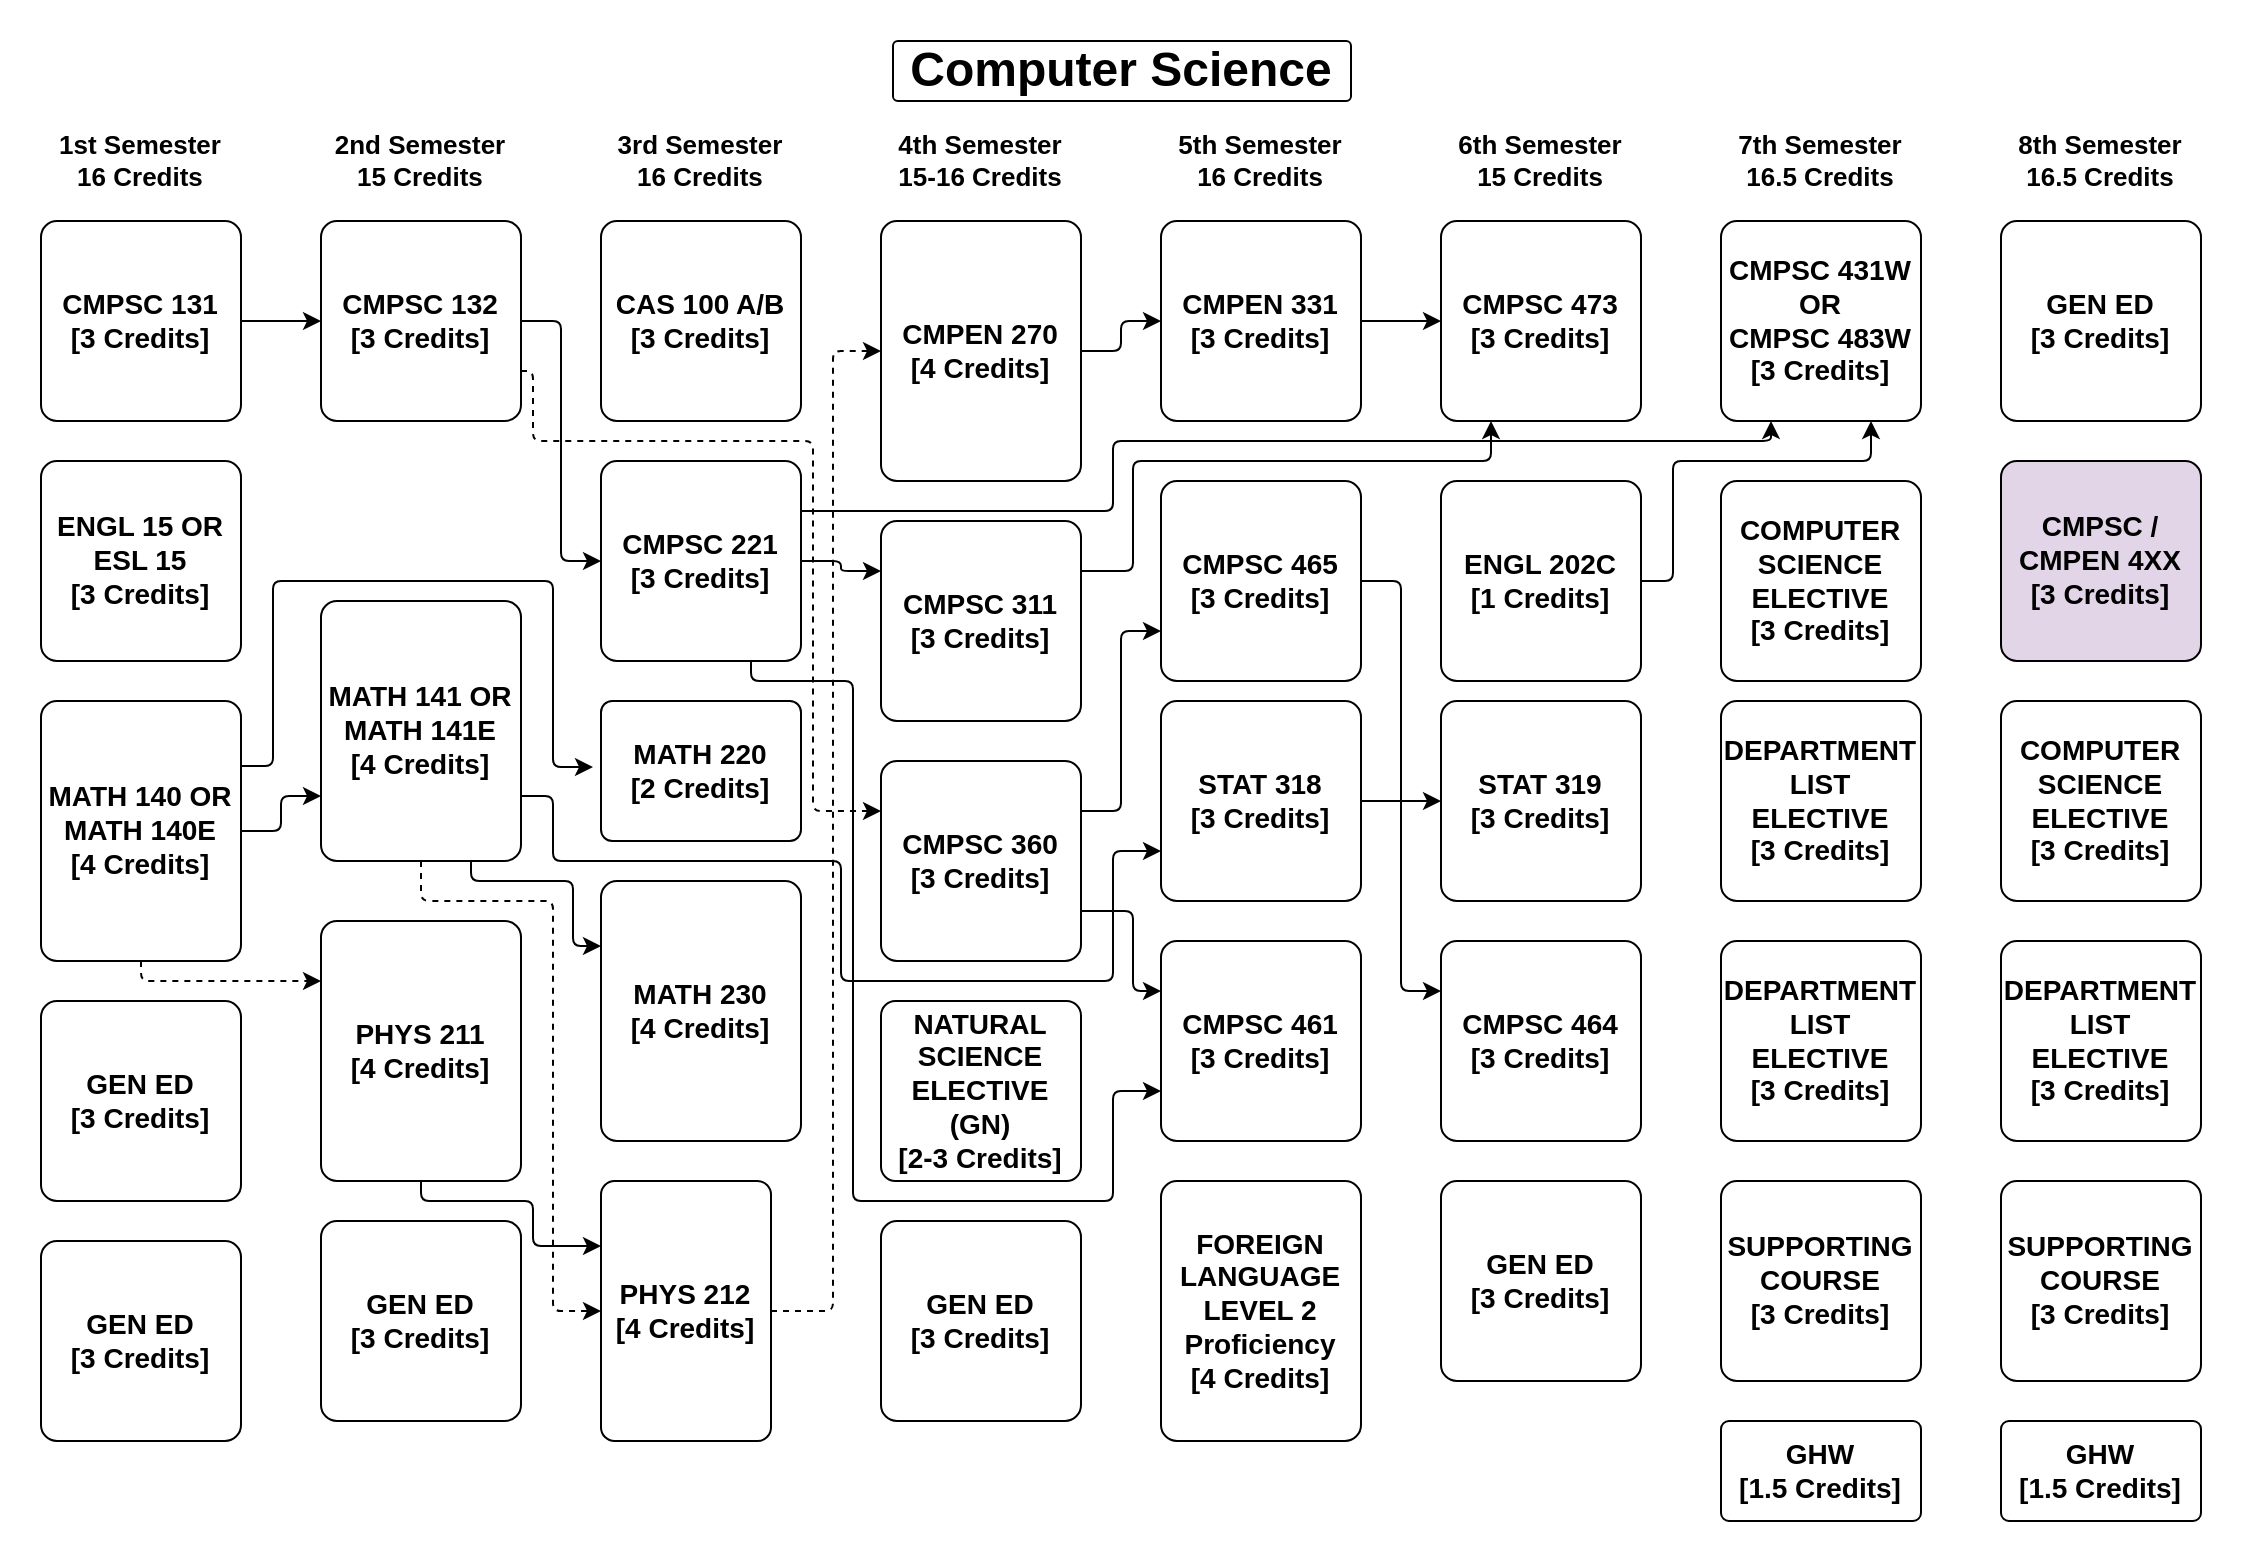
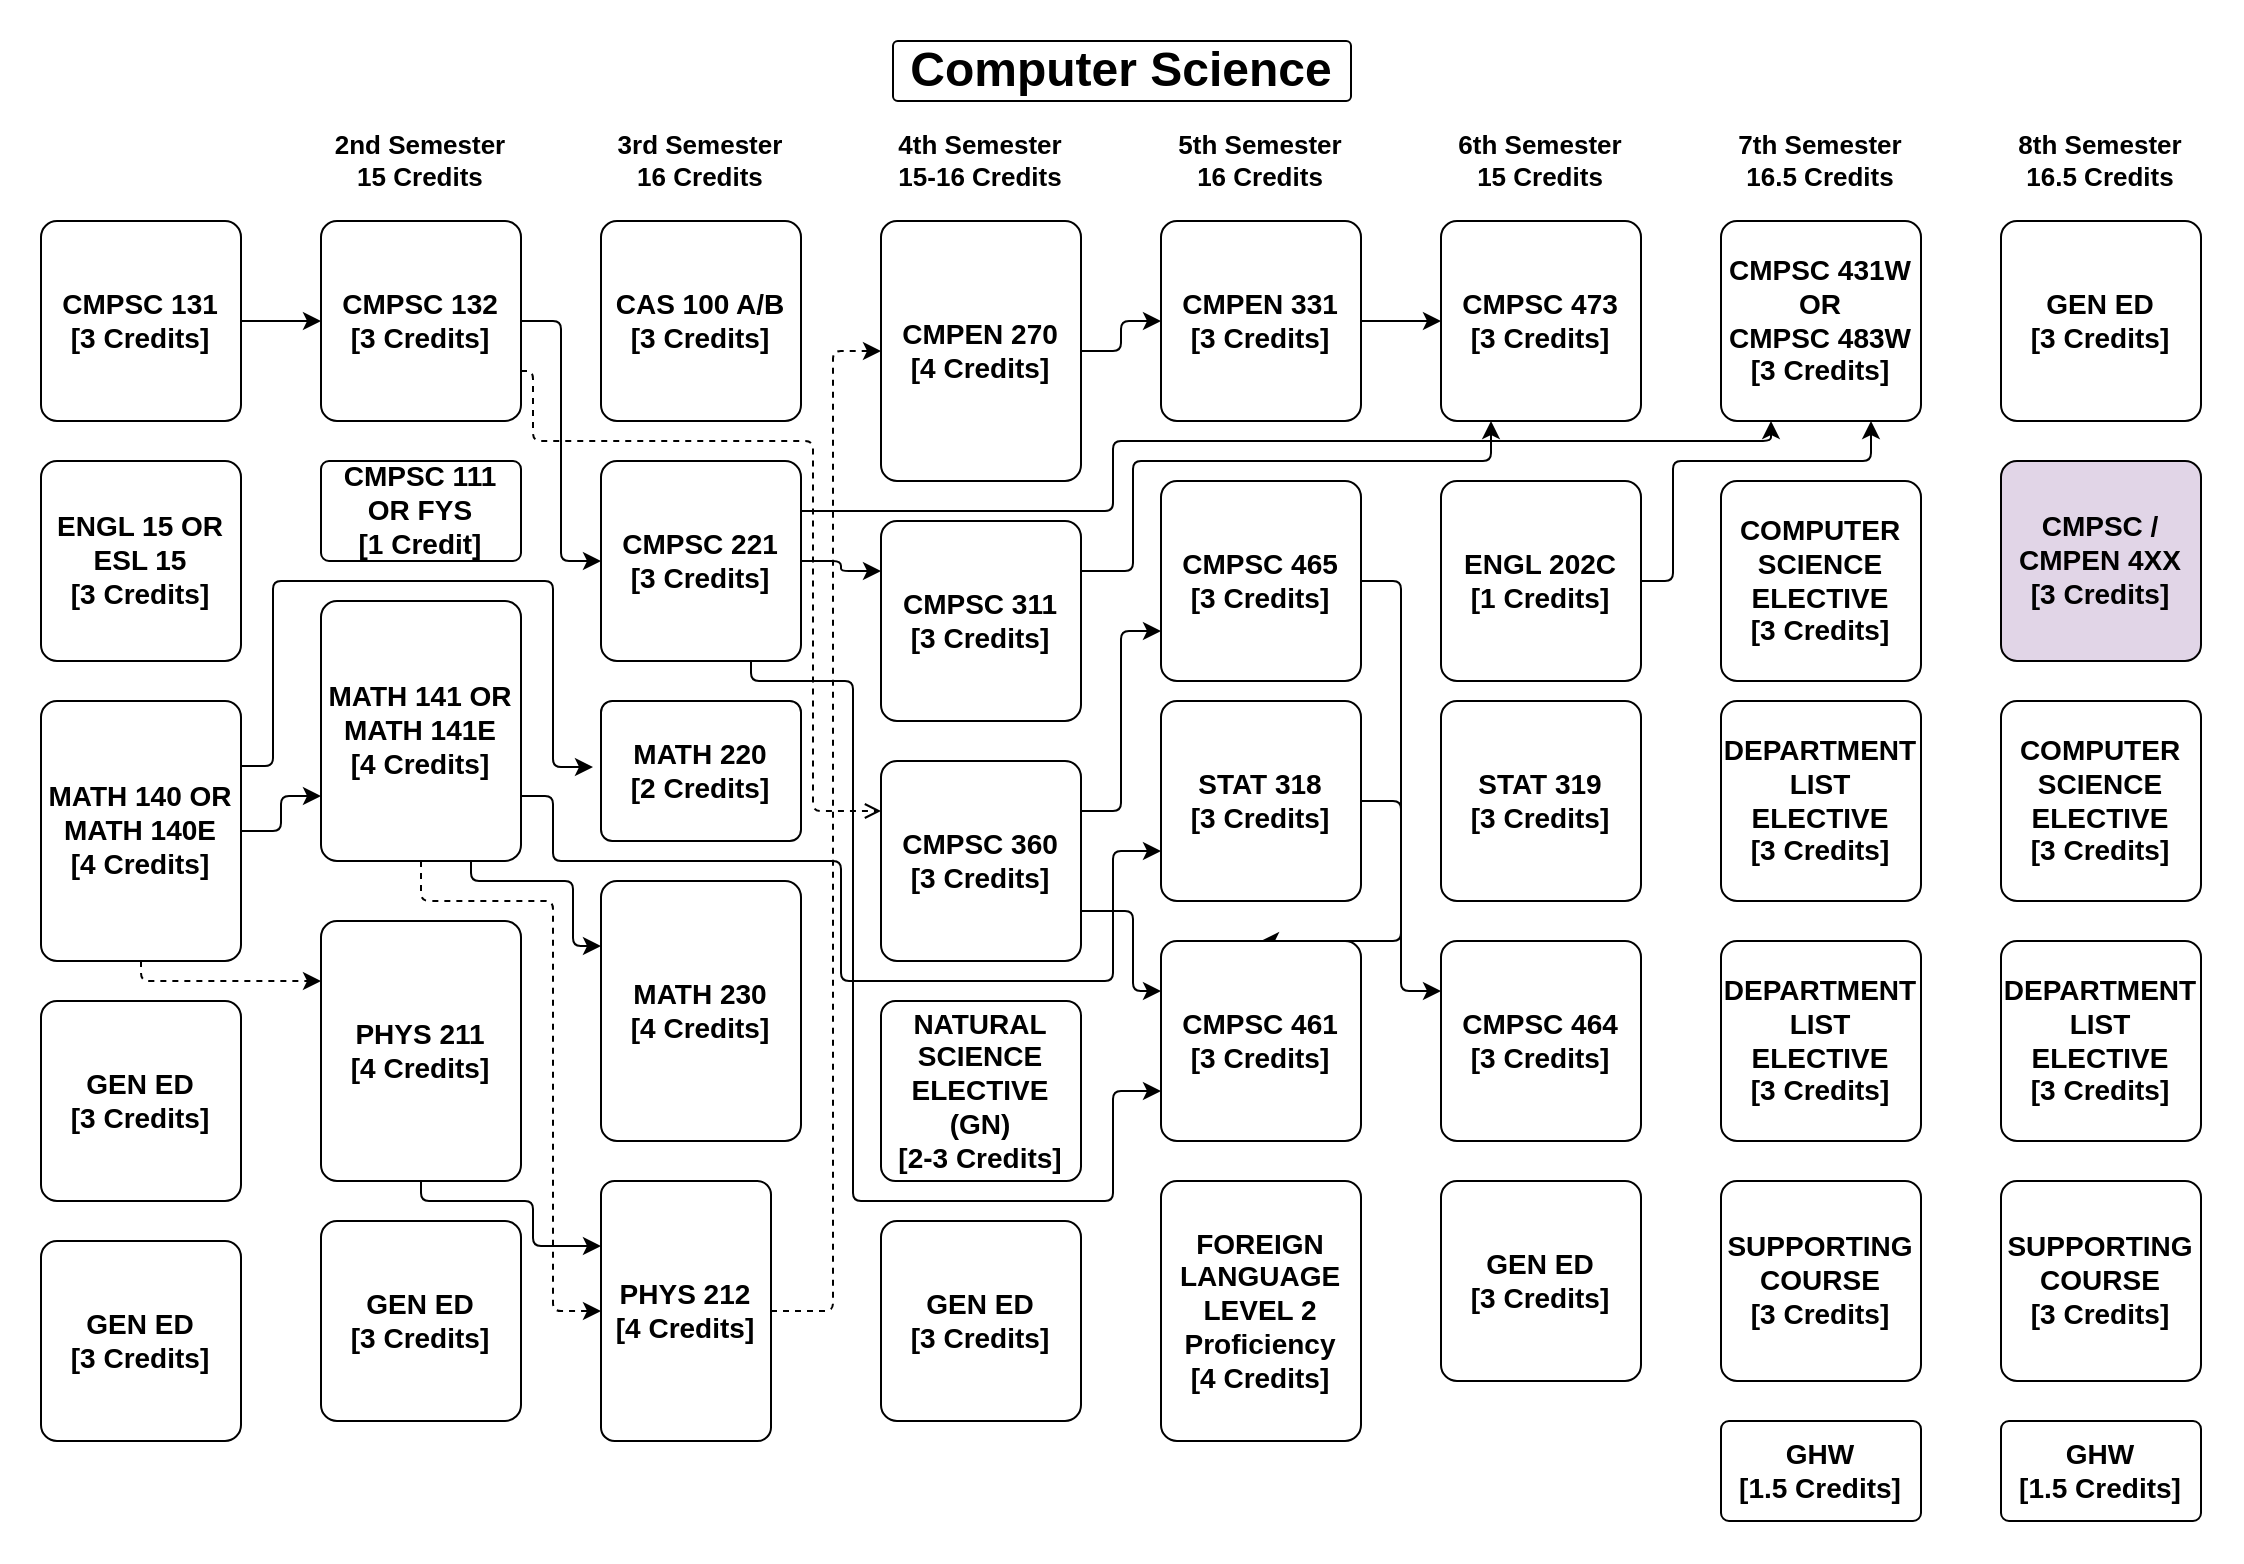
node "1st Semester16 Credits": removed
node "CMPSC 111 OR FYS [1 Credit]": added
edge "STAT 318 [3 Credits]" -> "STAT 319 [3 Credits]": now "STAT 318 [3 Credits]" -> "CMPSC 461 [3 Credits]"
edge "CMPSC 132 [3 Credits]" -> "CMPSC 360 [3 Credits]": arrowhead classic -> open
